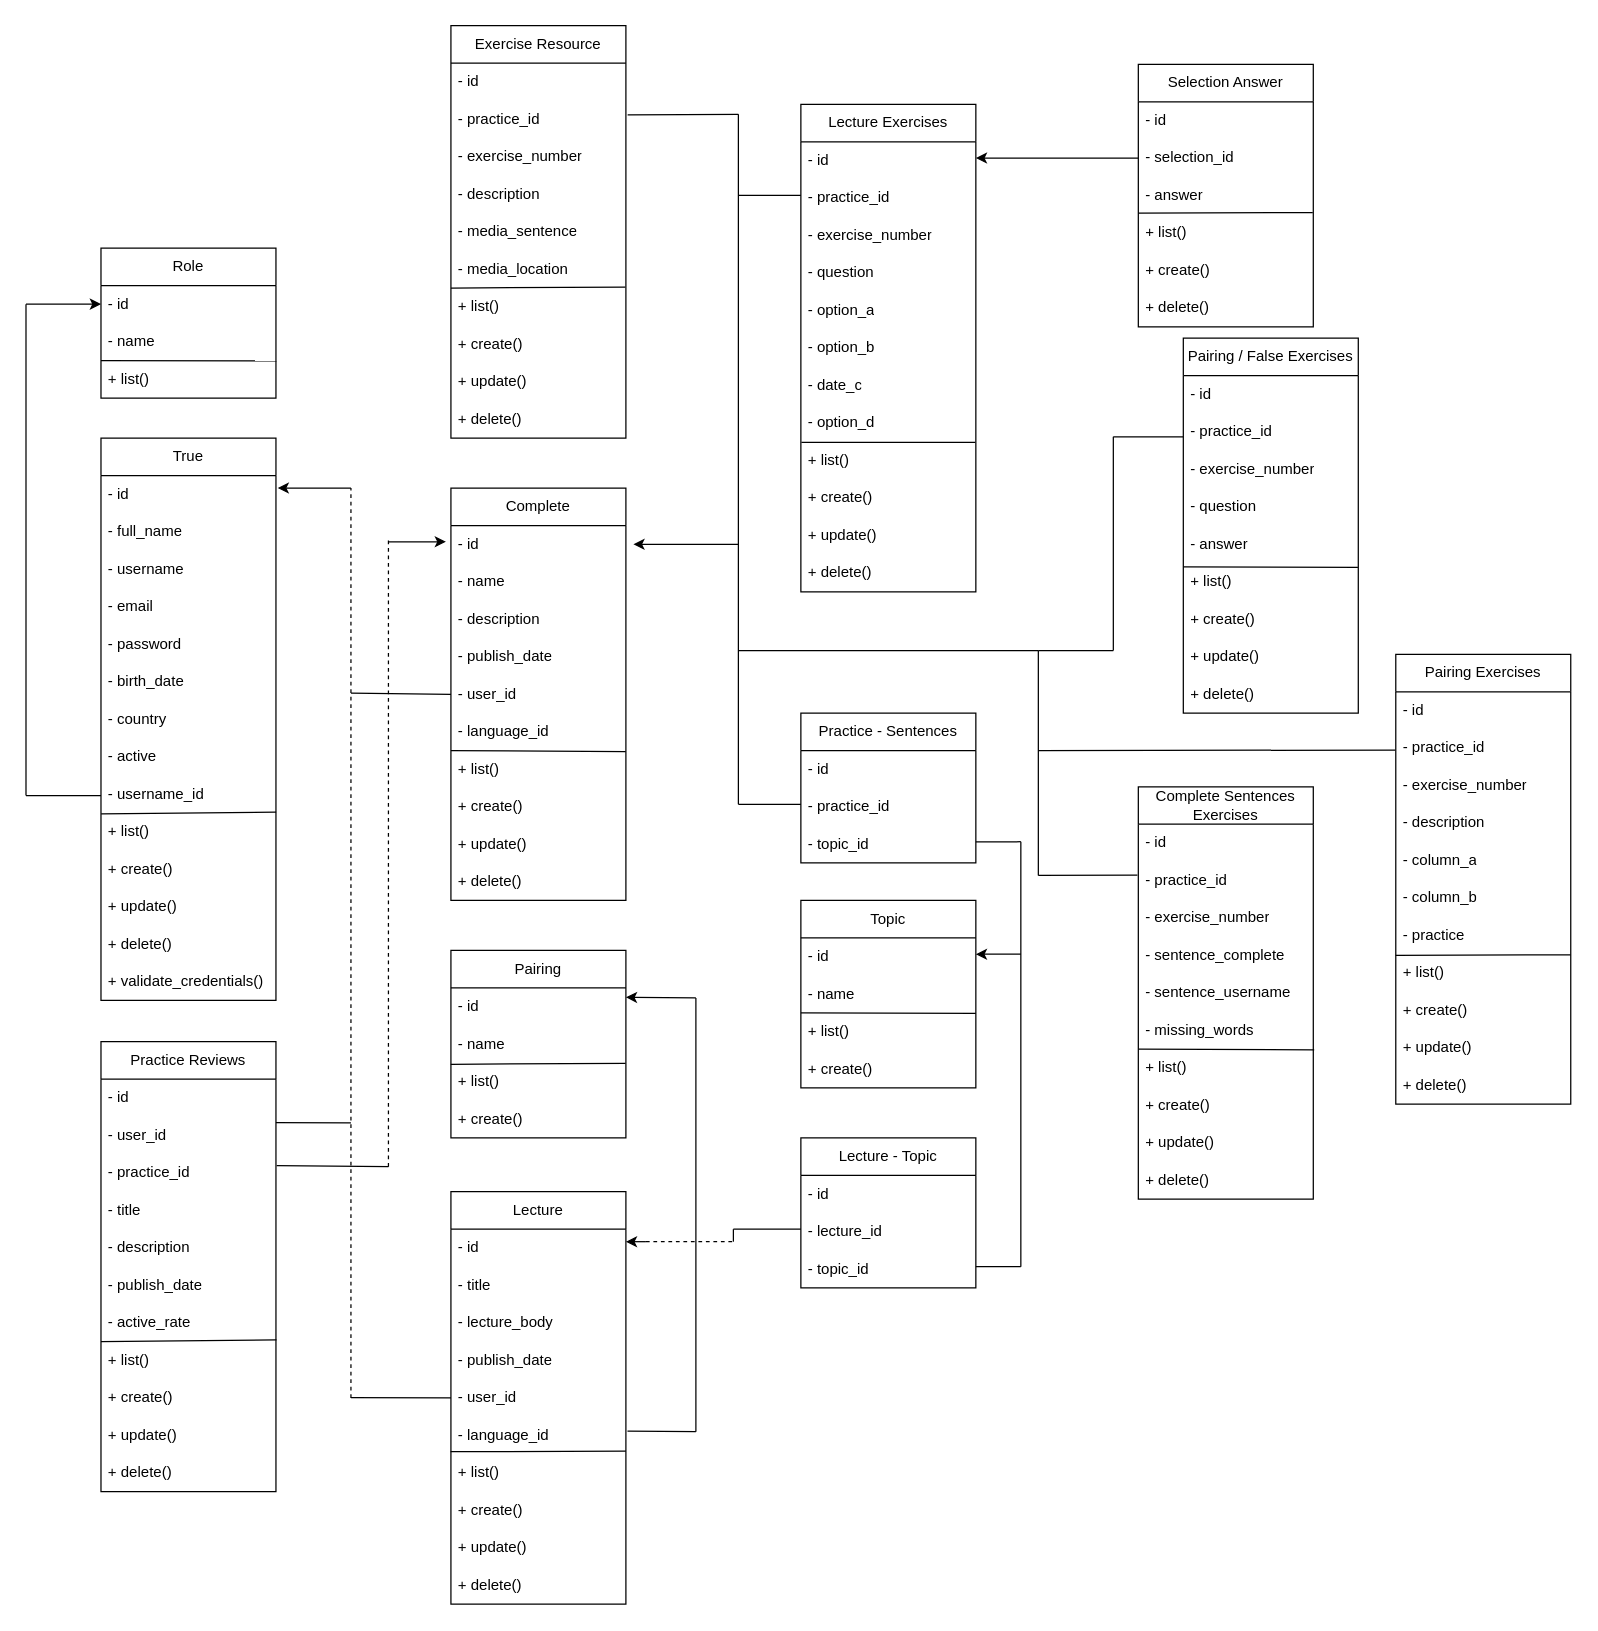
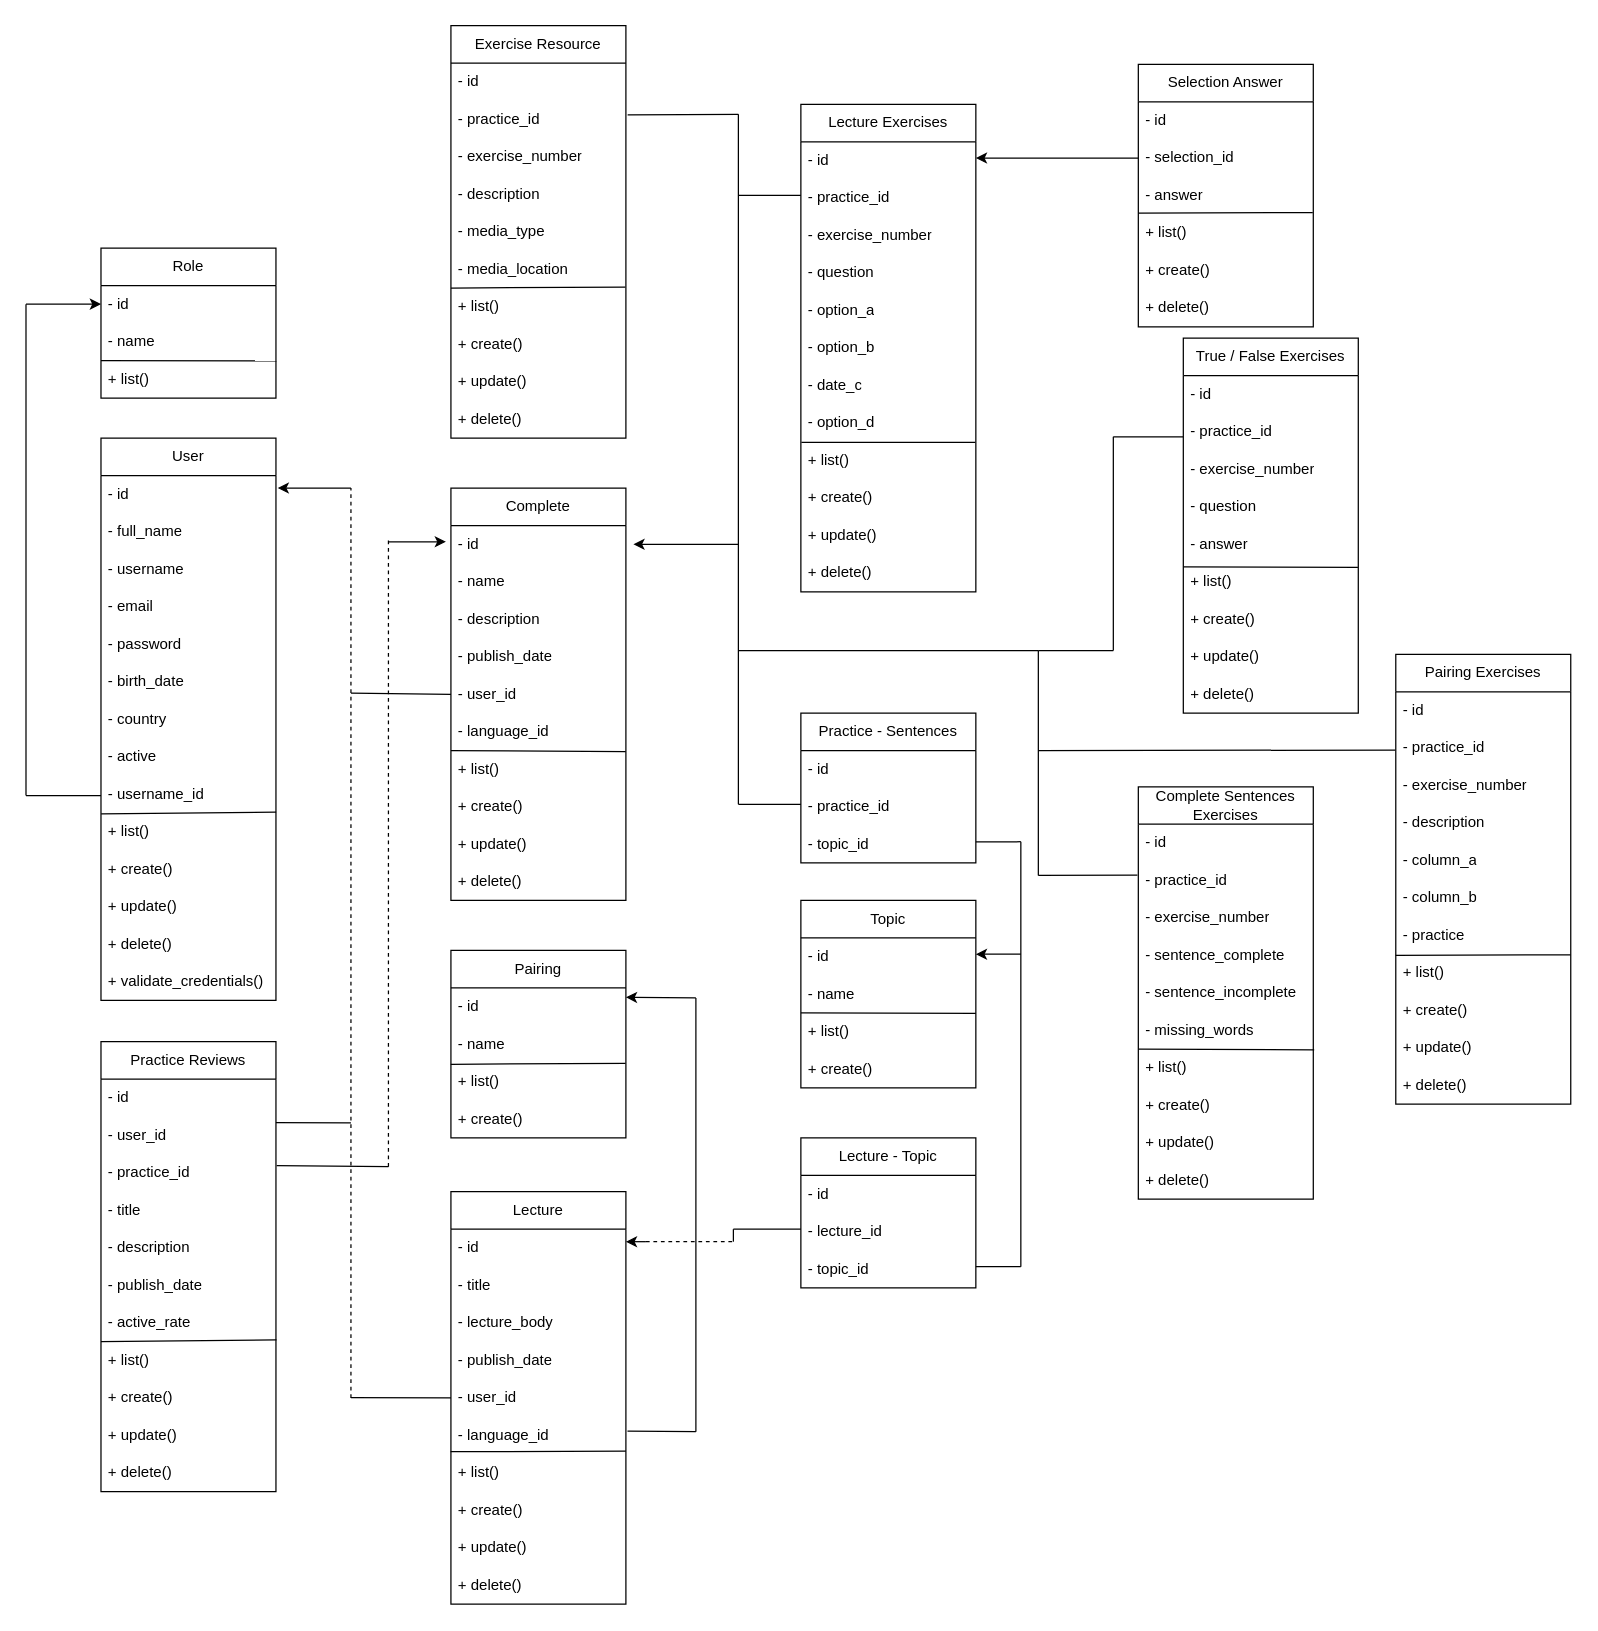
node "- media_sentence": label "- media_sentence" -> "- media_type"
node "Pairing / False Exercises": label "Pairing / False Exercises" -> "True / False Exercises"
node "True": label "True" -> "User"
node "- sentence_username": label "- sentence_username" -> "- sentence_incomplete"
